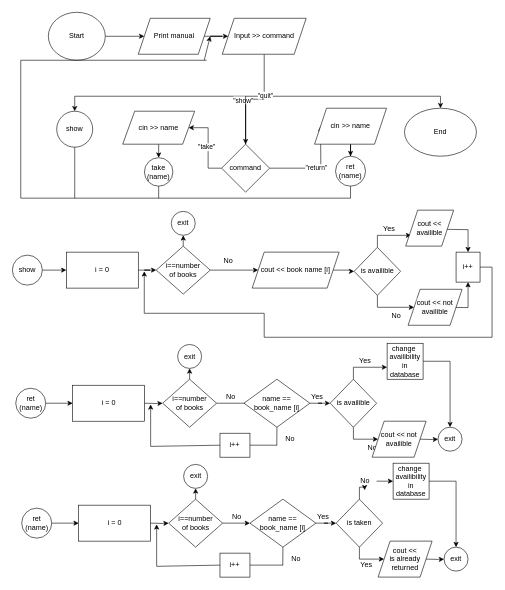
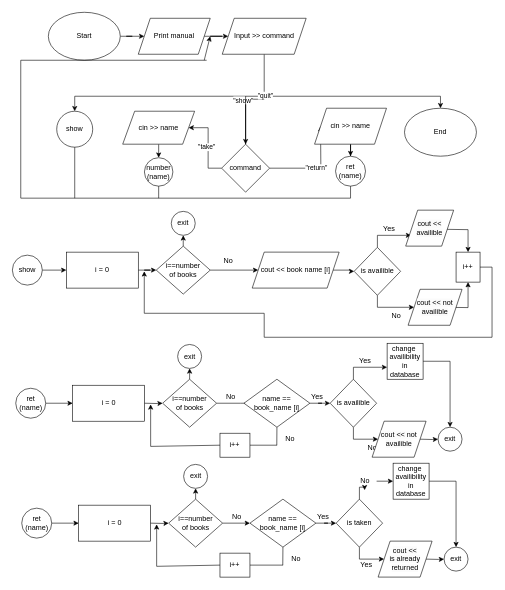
node "Start": size 57x48 -> 72x48
node "take (name)": label "take (name)" -> "number (name)"
